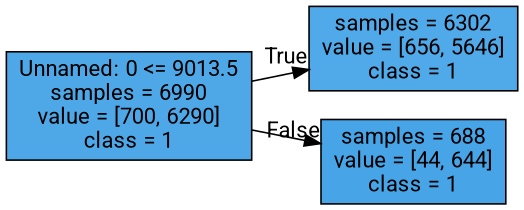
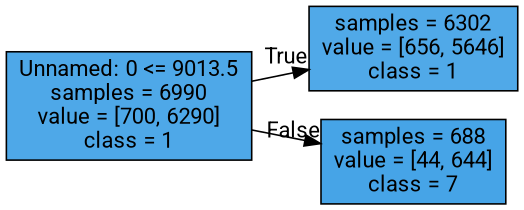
node "samples = 688 value = [44, 644] class = 1": label "samples = 688 value = [44, 644] class = 1" -> "samples = 688 value = [44, 644] class = 7"
